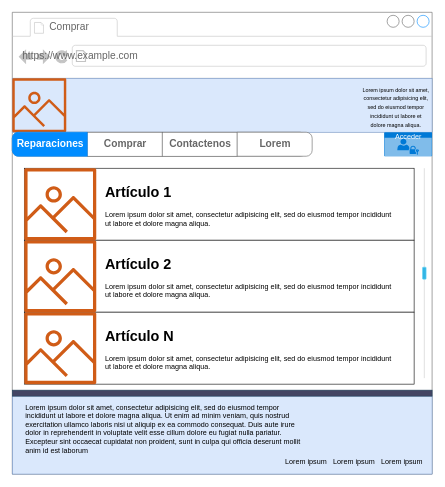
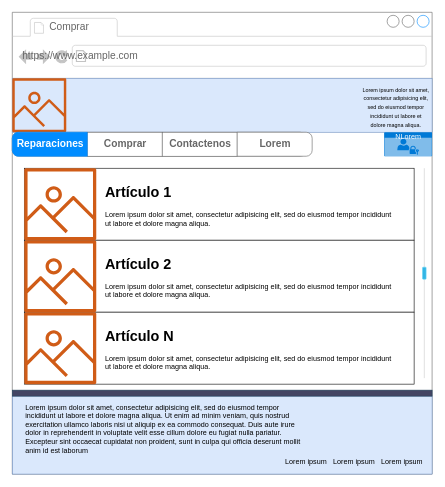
node "Acceder": label "Acceder" -> "NLorem"
